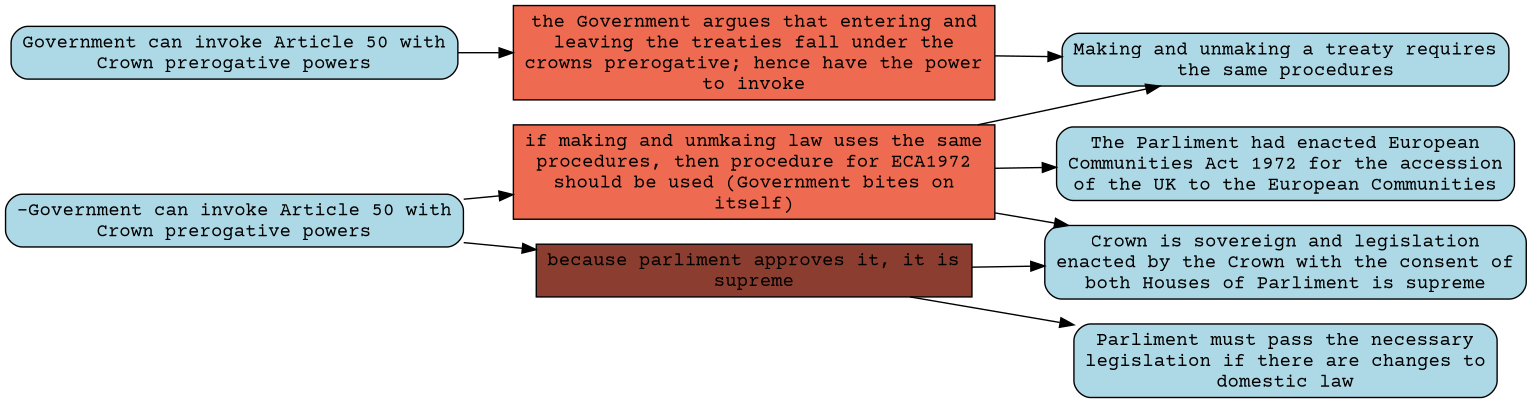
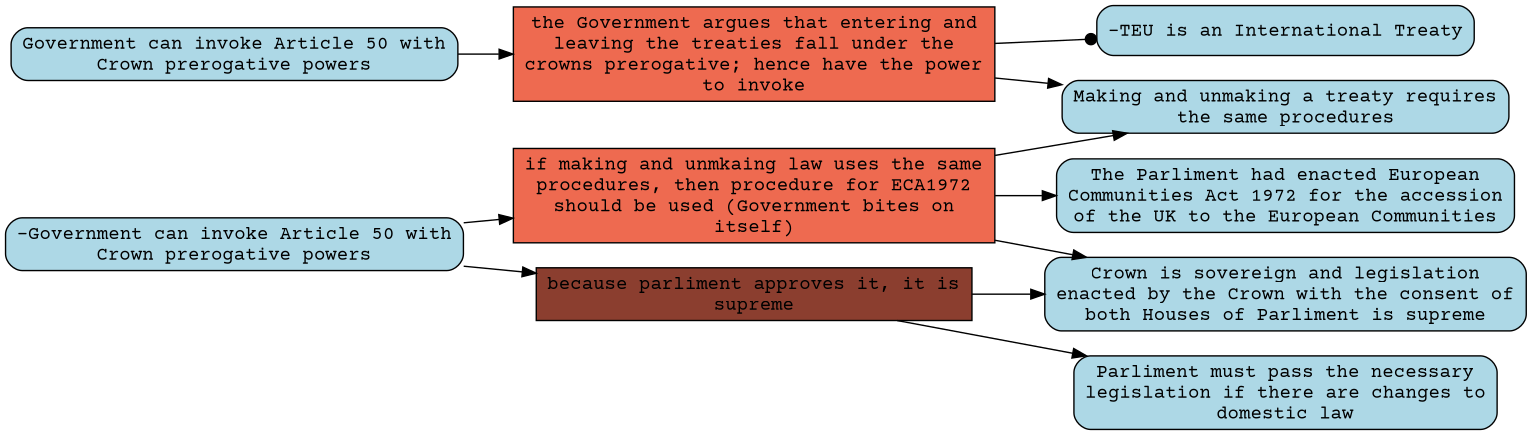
node "-TEU is an International Treaty": added
